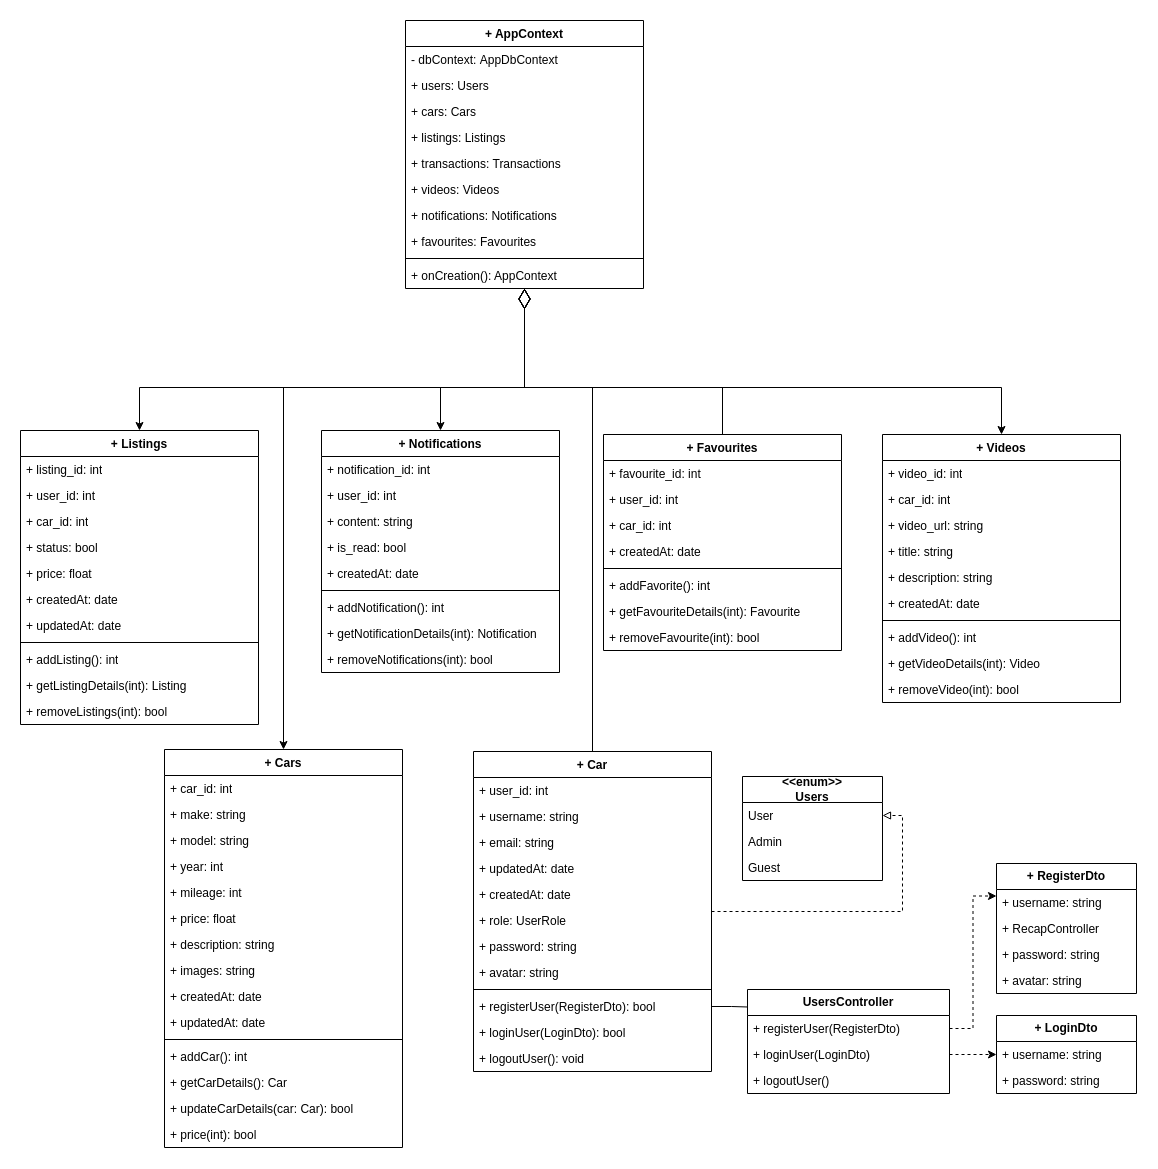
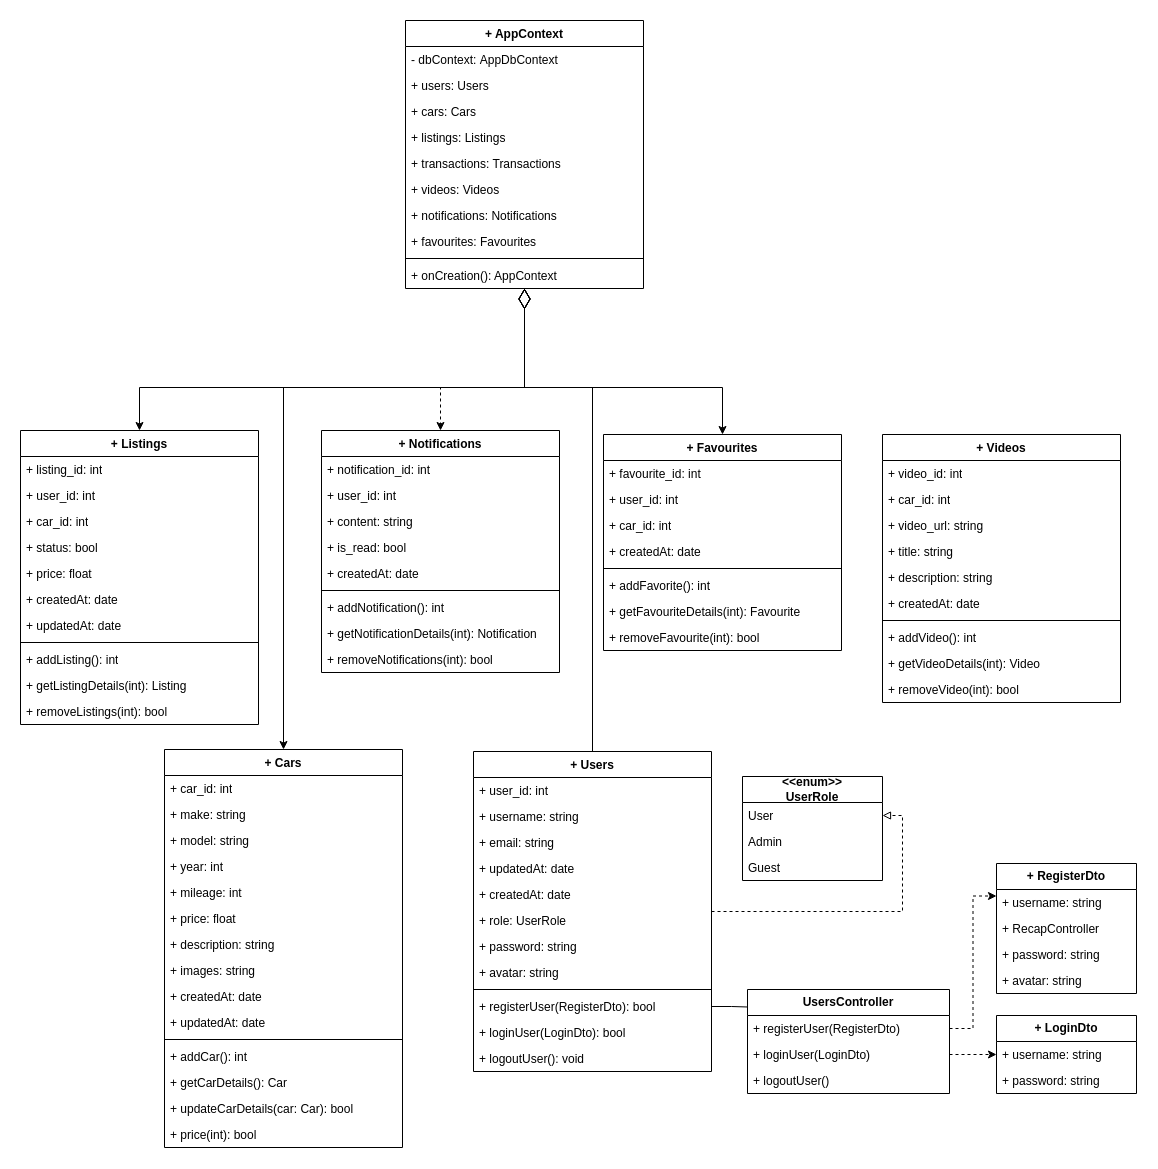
edge "+ AppContext" -- "+ Videos": removed
edge "+ AppContext" -- "+ Notifications": style solid -> dashed
edge "+ Favourites" -> "+ AppContext": arrowhead none -> classic
node "+ Car": label "+ Car" -> "+ Users"
node "<<enum>> Users": label "<<enum>> Users" -> "<<enum>> UserRole"
